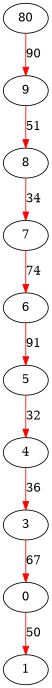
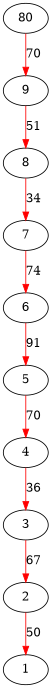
edge "80" -> "9": label "90" -> "70"
edge "5" -> "4": label "32" -> "70"
node "0": label "0" -> "2"
